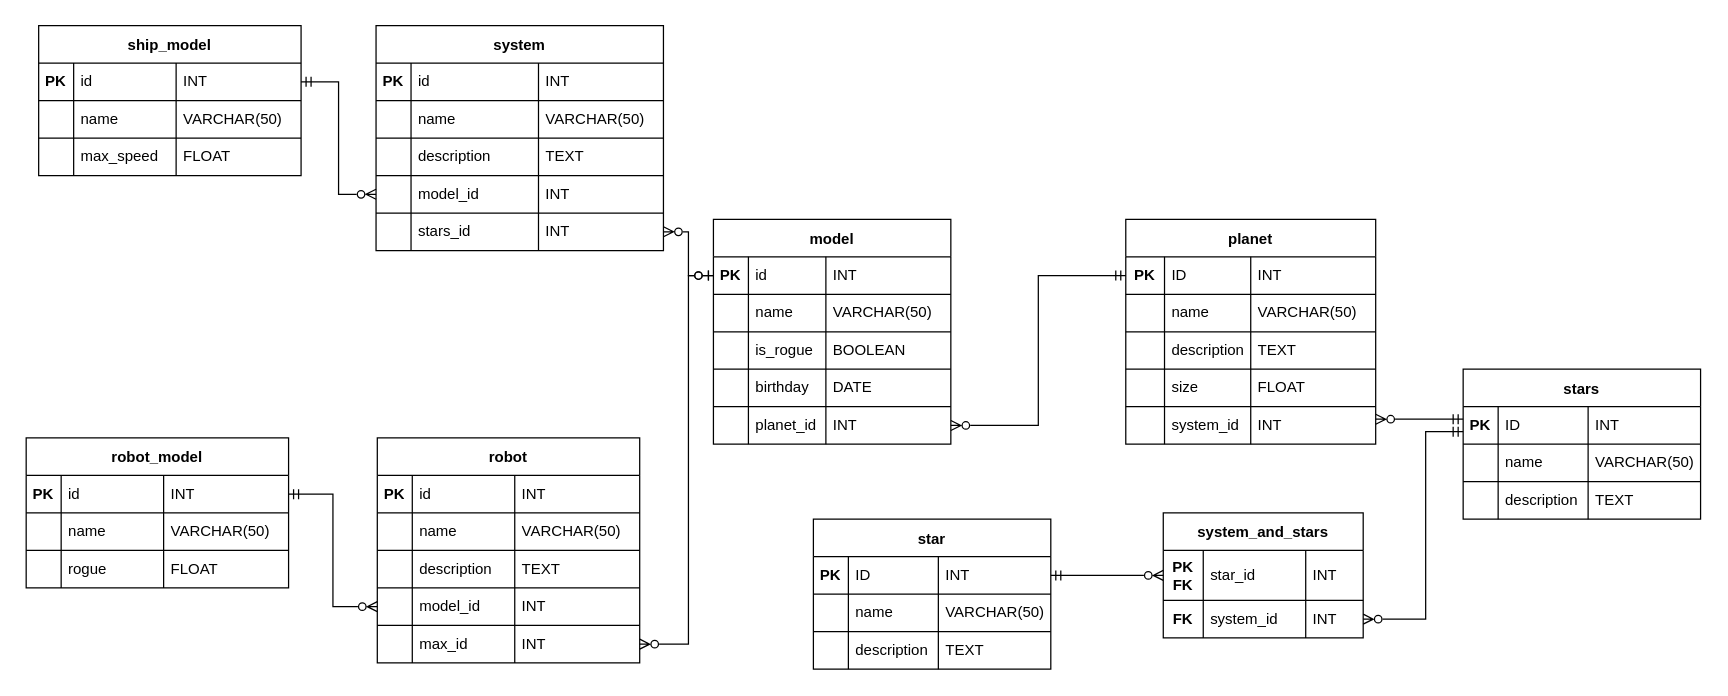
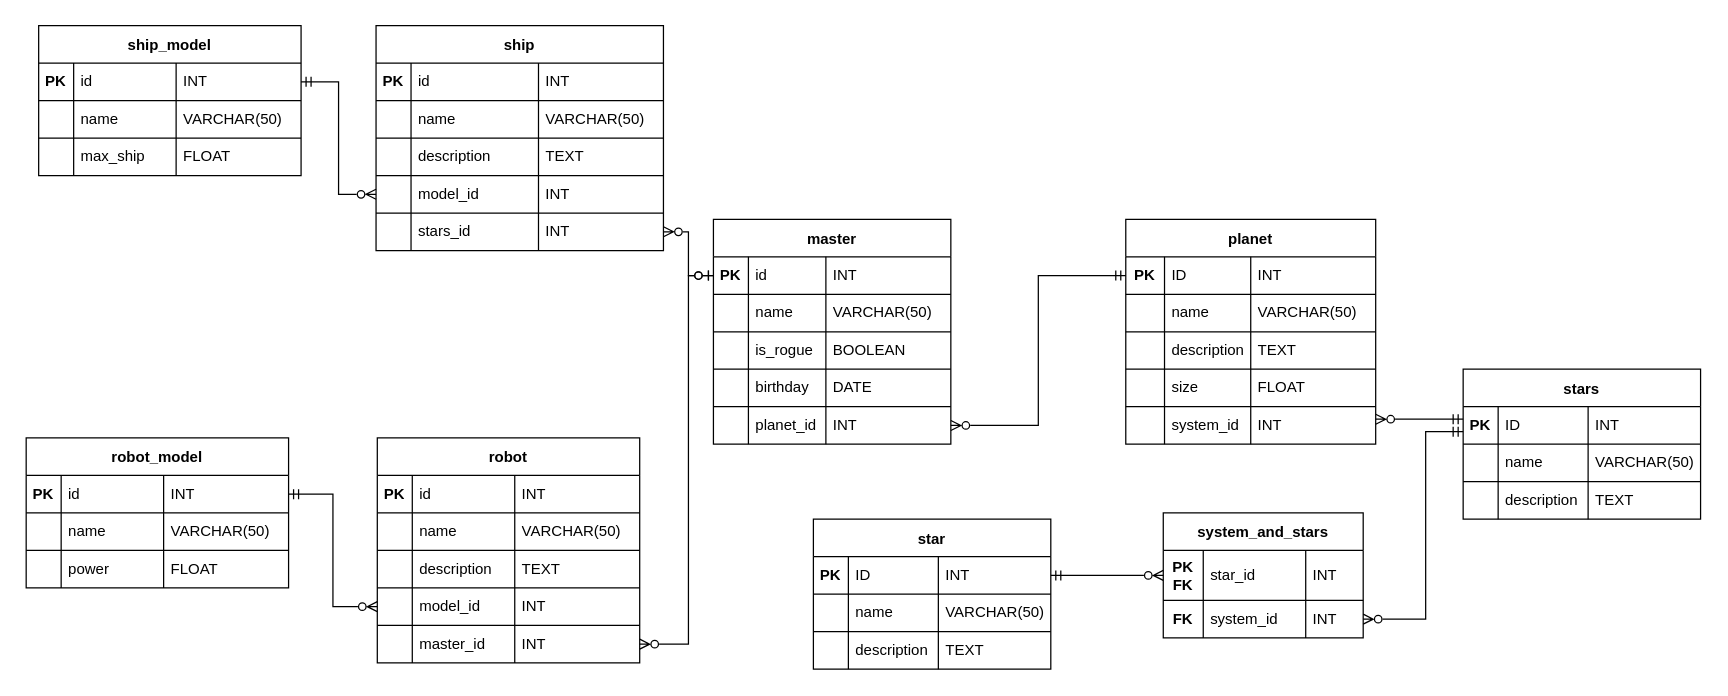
node "system": label "system" -> "ship"
node "max_speed": label "max_speed" -> "max_ship"
node "model": label "model" -> "master"
node "rogue": label "rogue" -> "power"
node "max_id": label "max_id" -> "master_id"
